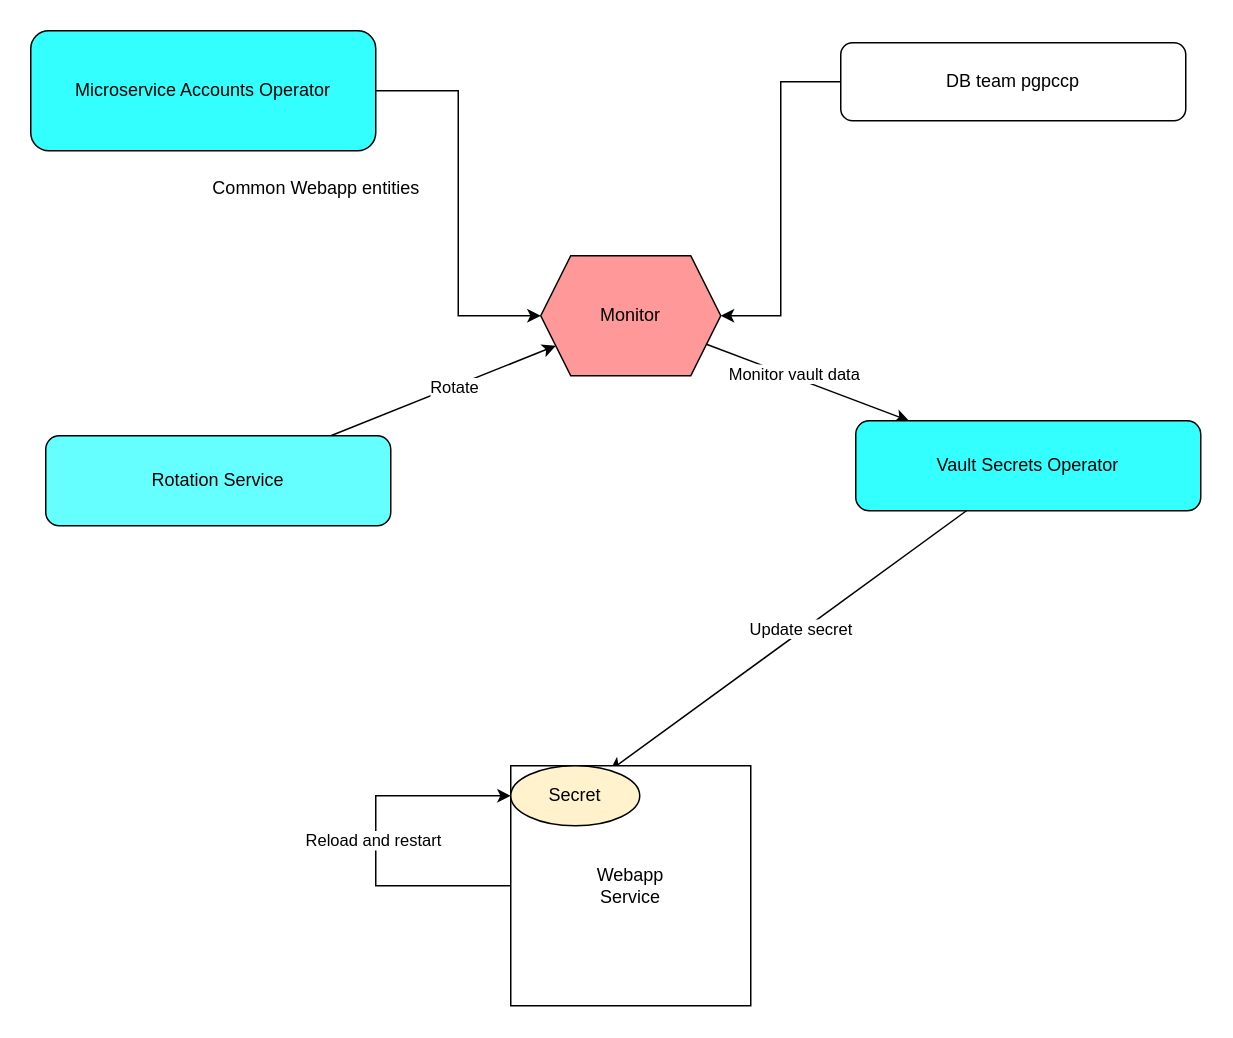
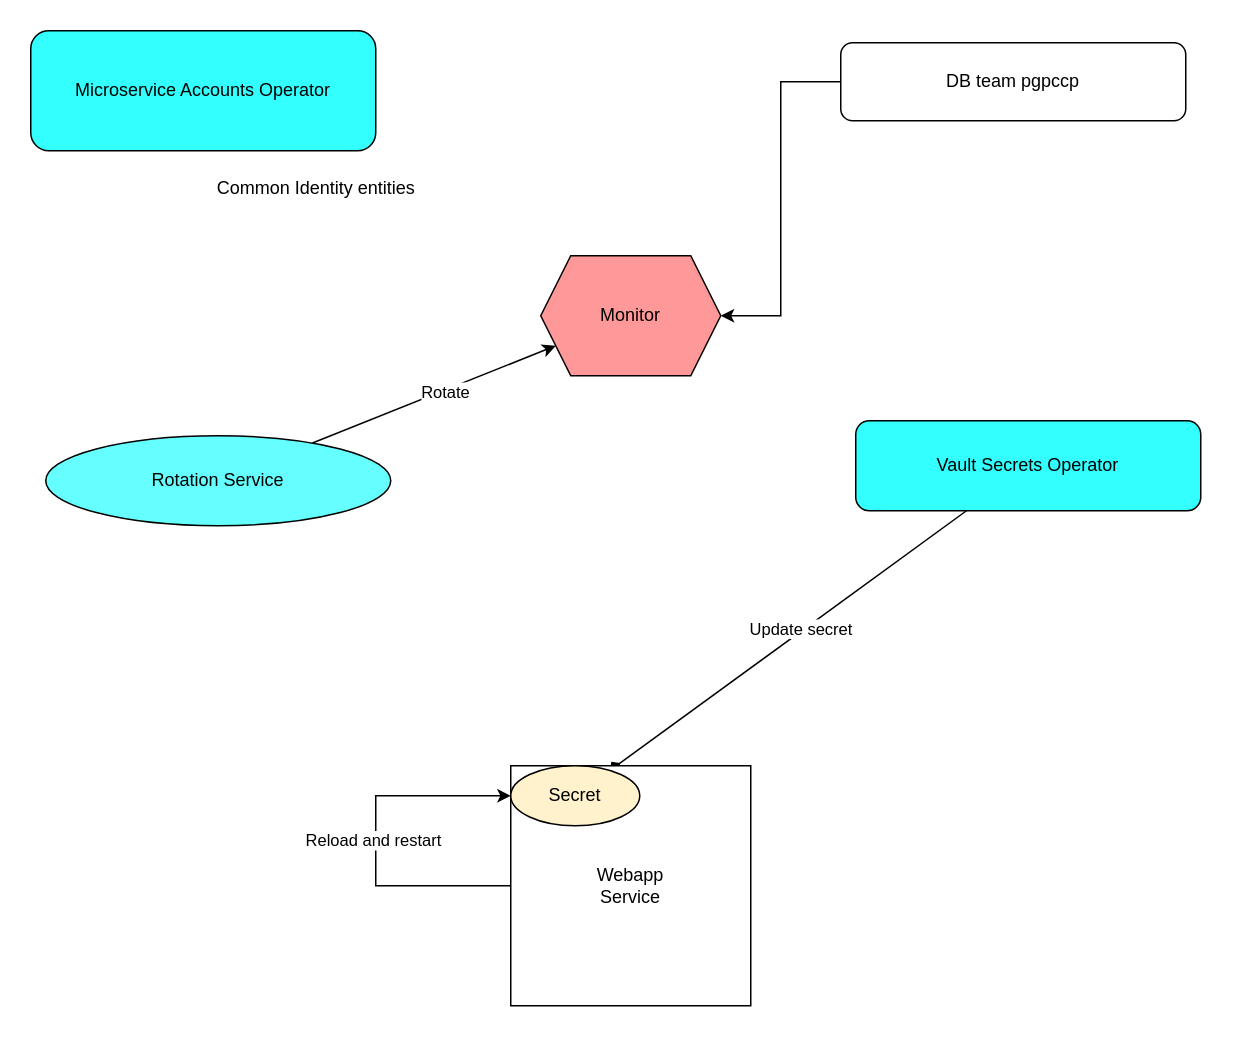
node "Common Webapp entities": label "Common Webapp entities" -> "Common Identity entities"
edge "Microservice Accounts Operator" -> "Monitor": removed
edge "Monitor" -> "Vault Secrets Operator": removed, label "Monitor vault data"
node "Rotation Service": shape rounded rectangle -> ellipse
edge "Vault Secrets Operator" -> "Secret": arrowhead classic -> diamond
